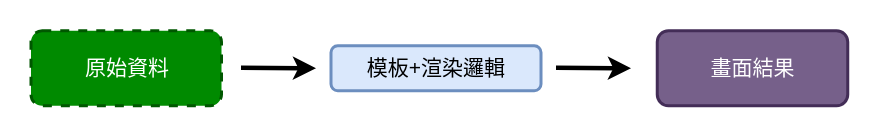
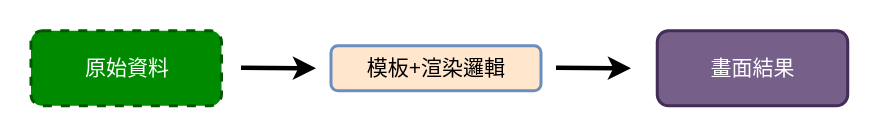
node "模板+渲染邏輯": fillcolor #dae8fc -> #ffe6cc
